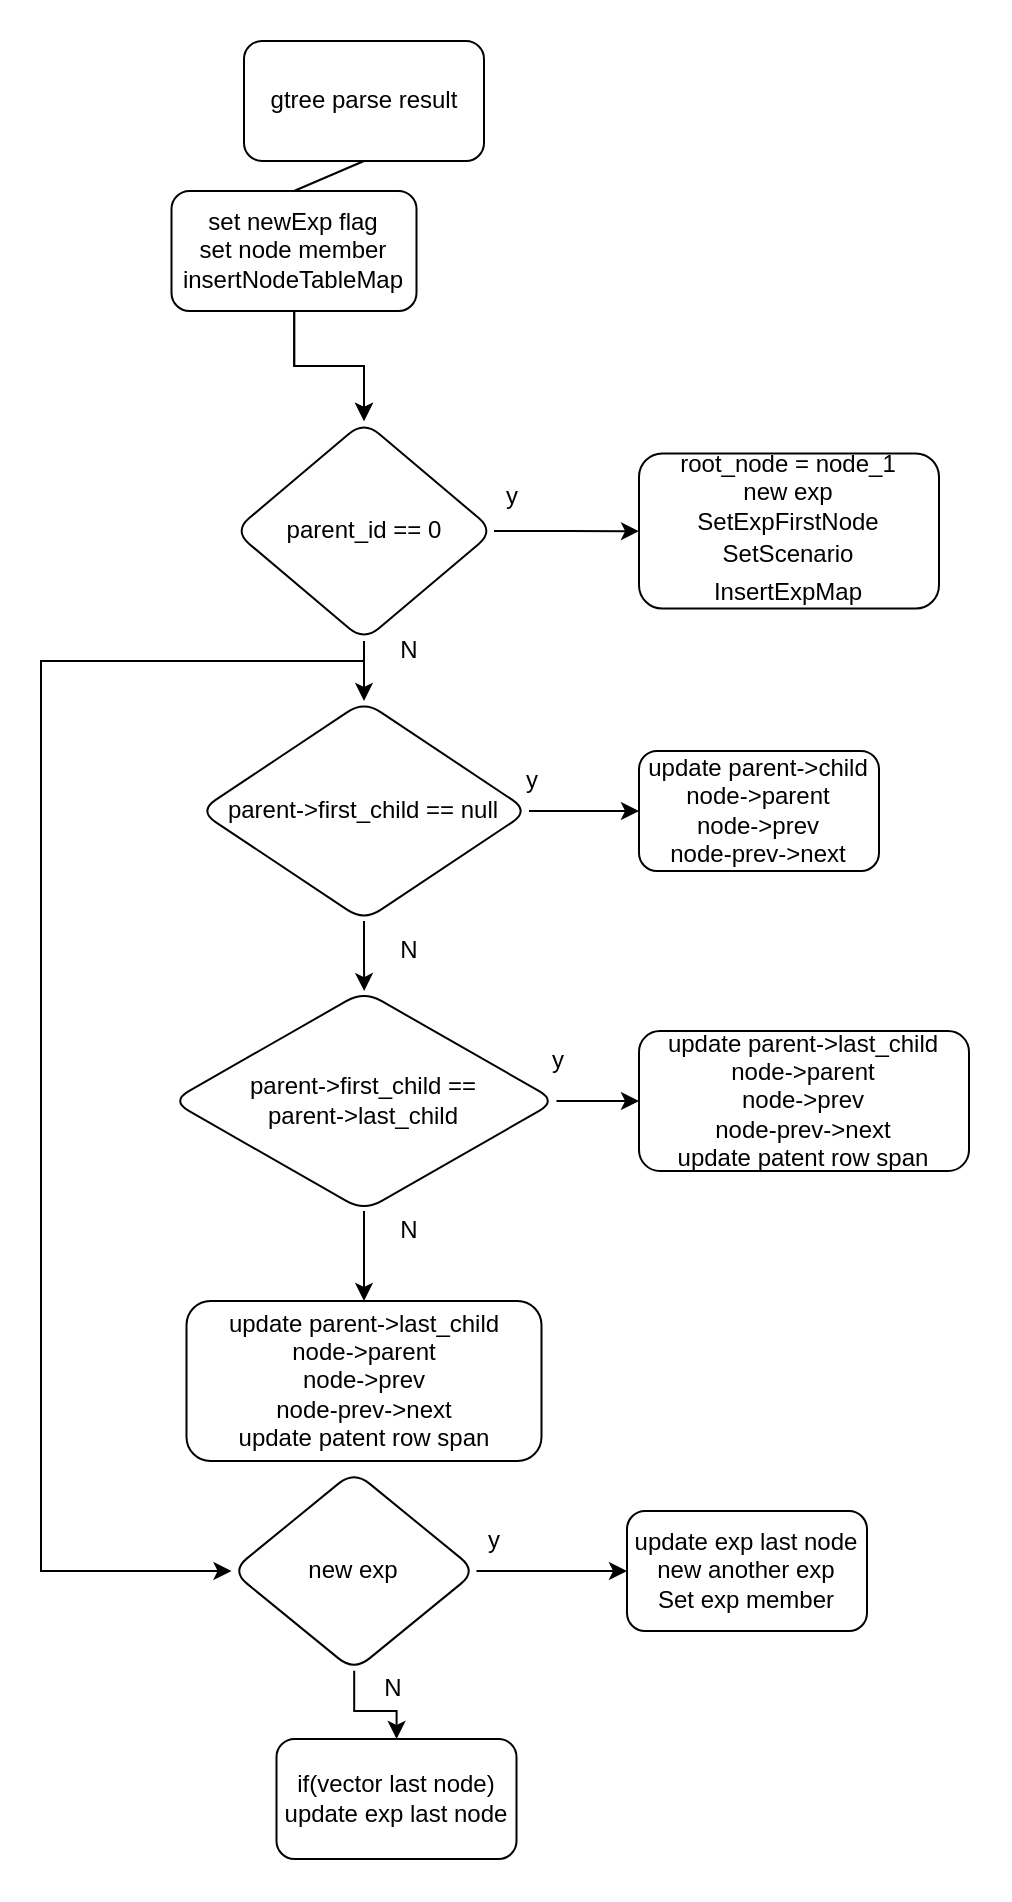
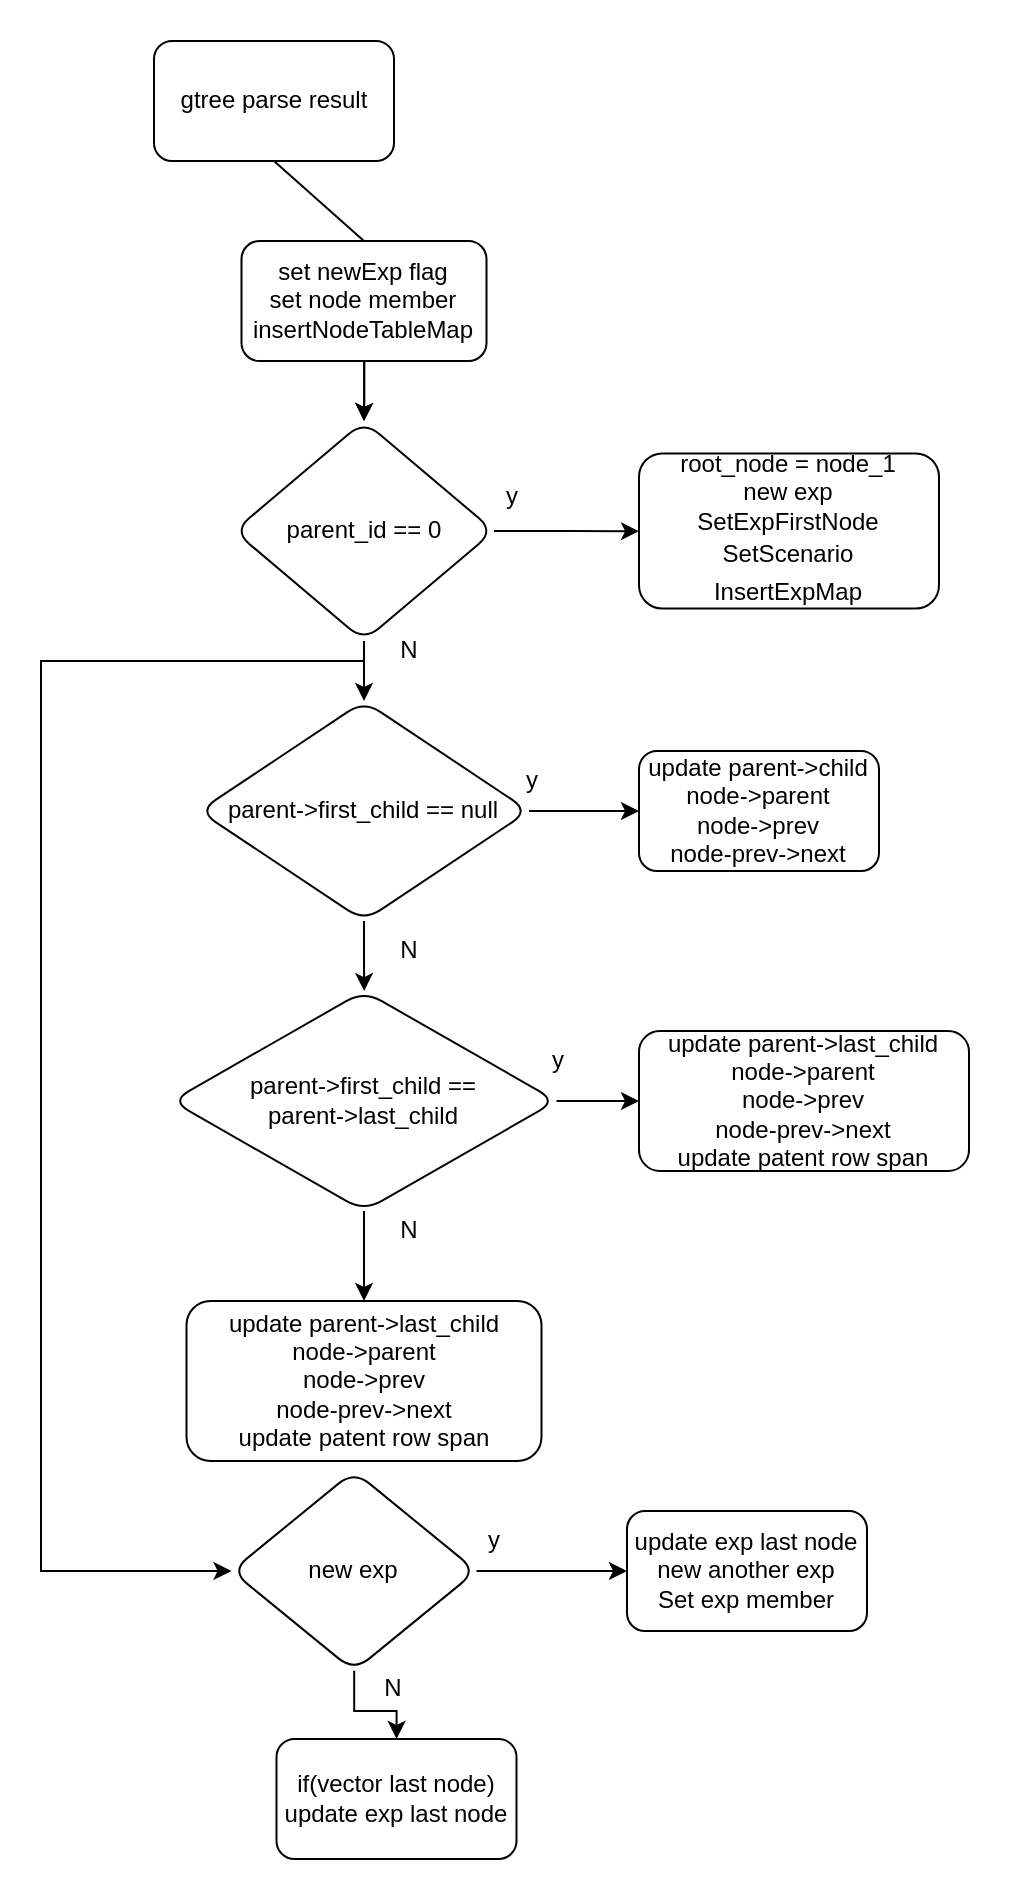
node "gtree parse result": moved (364, 101) -> (274, 101)
node "set newExp flag set node member insertNodeTableMap": moved (294, 251) -> (364, 301)
